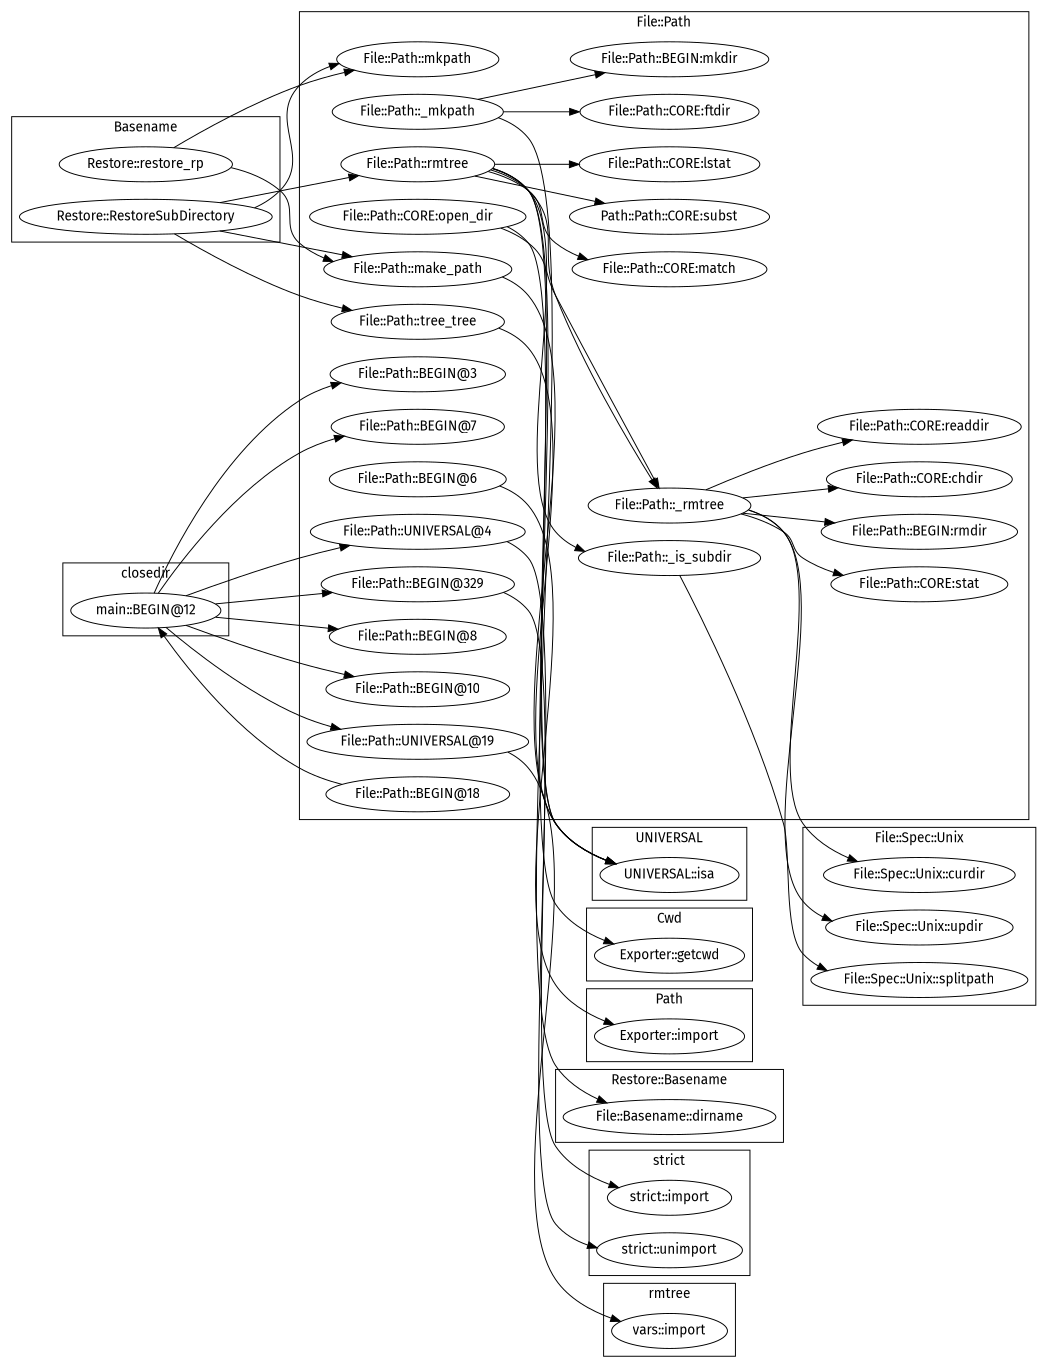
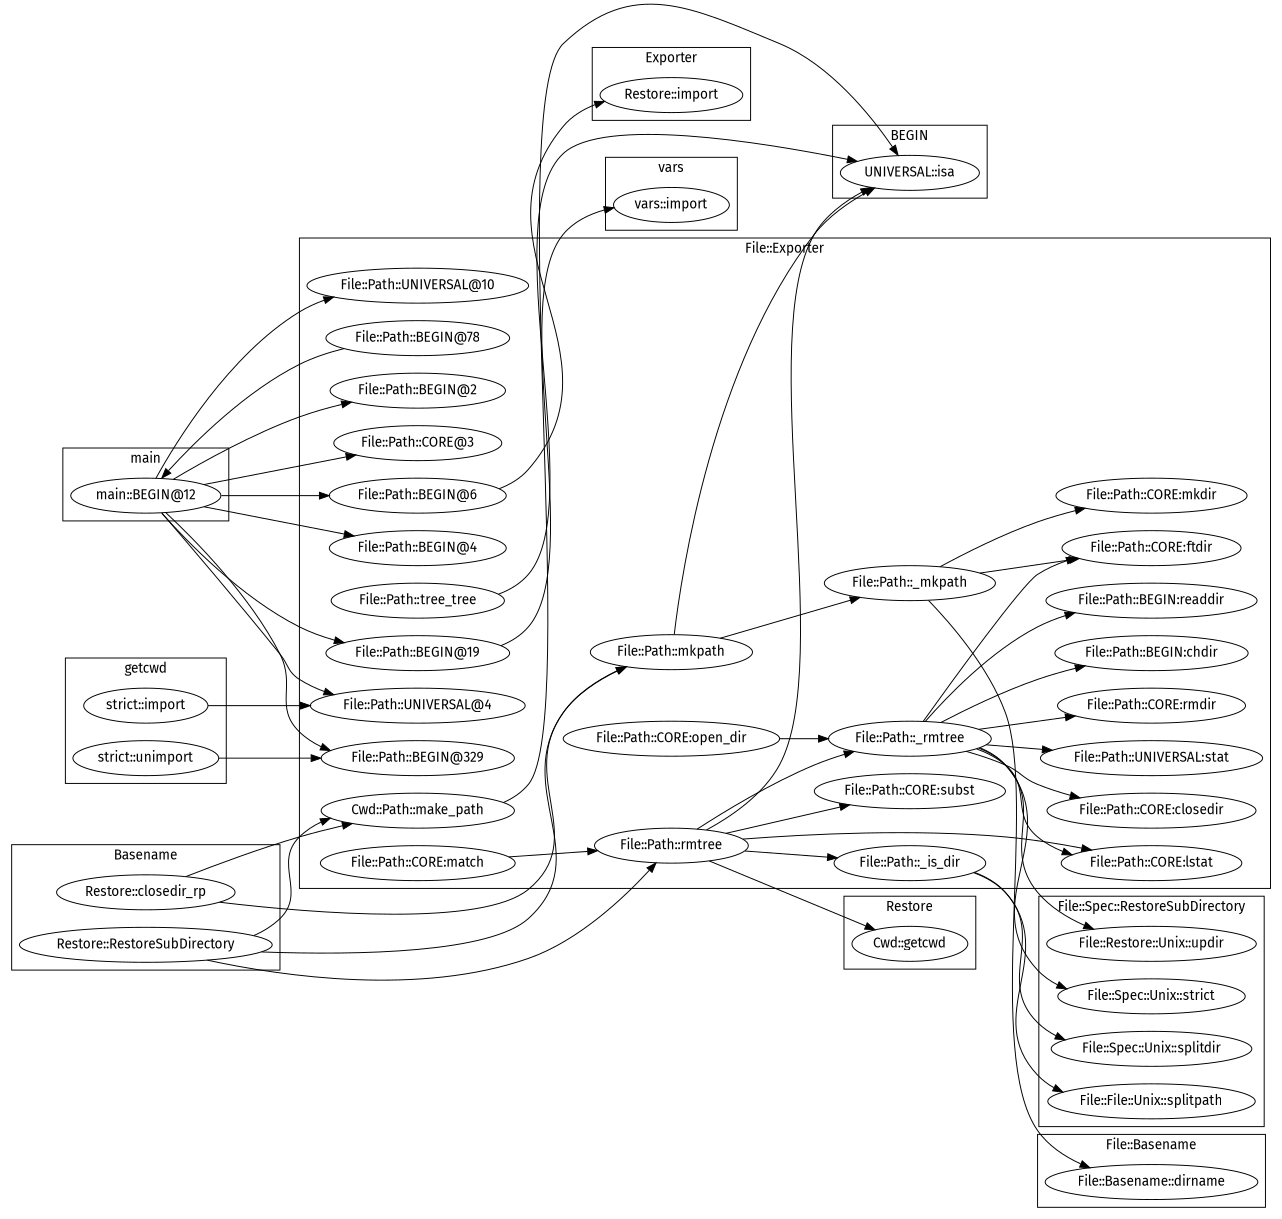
cluster "File::Path": label "File::Path" -> "File::Exporter"
node "File::Path::BEGIN:mkdir": label "File::Path::BEGIN:mkdir" -> "File::Path::CORE:mkdir"
node "Restore::restore_rp": label "Restore::restore_rp" -> "Restore::closedir_rp"
edge "File::Path::rmtree" -> "File::Path::CORE:match": reversed
node "Path::Path::CORE:subst": label "Path::Path::CORE:subst" -> "File::Path::CORE:subst"
node "File::Path::make_path": label "File::Path::make_path" -> "Cwd::Path::make_path"
edge "Restore::RestoreSubDirectory" -> "File::Path::tree_tree": removed
node "File::Path::BEGIN@3": label "File::Path::BEGIN@3" -> "File::Path::CORE@3"
node "File::Path::BEGIN@7": label "File::Path::BEGIN@7" -> "File::Path::BEGIN@2"
node "File::Path::CORE:readdir": label "File::Path::CORE:readdir" -> "File::Path::BEGIN:readdir"
node "File::Path::CORE:chdir": label "File::Path::CORE:chdir" -> "File::Path::BEGIN:chdir"
edge "main::BEGIN@12" -> "File::Path::BEGIN@6": added
node "File::Path::BEGIN:rmdir": label "File::Path::BEGIN:rmdir" -> "File::Path::CORE:rmdir"
edge "File::Path::CORE:open_dir" -> "UNIVERSAL::isa": now "File::Path::mkpath" -> "UNIVERSAL::isa"
node "File::Path::_is_subdir": label "File::Path::_is_subdir" -> "File::Path::_is_dir"
cluster "closedir": label "closedir" -> "main"
node "File::Path::CORE:stat": label "File::Path::CORE:stat" -> "File::Path::UNIVERSAL:stat"
edge "File::Path::mkpath" -> "File::Path::_mkpath": added
edge "File::Path::_rmtree" -> "File::Path::CORE:ftdir": added
node "File::Path::BEGIN@8": label "File::Path::BEGIN@8" -> "File::Path::BEGIN@4"
node "File::Path::BEGIN@10": label "File::Path::BEGIN@10" -> "File::Path::UNIVERSAL@10"
node "File::Path::UNIVERSAL@19": label "File::Path::UNIVERSAL@19" -> "File::Path::BEGIN@19"
node "File::Path::BEGIN@18": label "File::Path::BEGIN@18" -> "File::Path::BEGIN@78"
node "File::Path::CORE:closedir": added
edge "File::Path::_rmtree" -> "File::Path::CORE:lstat": added
cluster "UNIVERSAL": label "UNIVERSAL" -> "BEGIN"
cluster "File::Spec::Unix": label "File::Spec::Unix" -> "File::Spec::RestoreSubDirectory"
edge "File::Path::UNIVERSAL@4" -> "strict::import": reversed
node "File::Spec::Unix::curdir": label "File::Spec::Unix::curdir" -> "File::Spec::Unix::strict"
cluster "Cwd": label "Cwd" -> "Restore"
edge "File::Path::BEGIN@329" -> "strict::unimport": reversed
node "File::Spec::Unix::updir": label "File::Spec::Unix::updir" -> "File::Restore::Unix::updir"
node "Exporter::getcwd": label "Exporter::getcwd" -> "Cwd::getcwd"
node "File::Spec::Unix::splitpath": label "File::Spec::Unix::splitpath" -> "File::File::Unix::splitpath"
cluster "Path": label "Path" -> "Exporter"
node "Exporter::import": label "Exporter::import" -> "Restore::import"
node "File::Spec::Unix::splitdir": added
cluster "Restore::Basename": label "Restore::Basename" -> "File::Basename"
cluster "strict": label "strict" -> "getcwd"
cluster "rmtree": label "rmtree" -> "vars"
